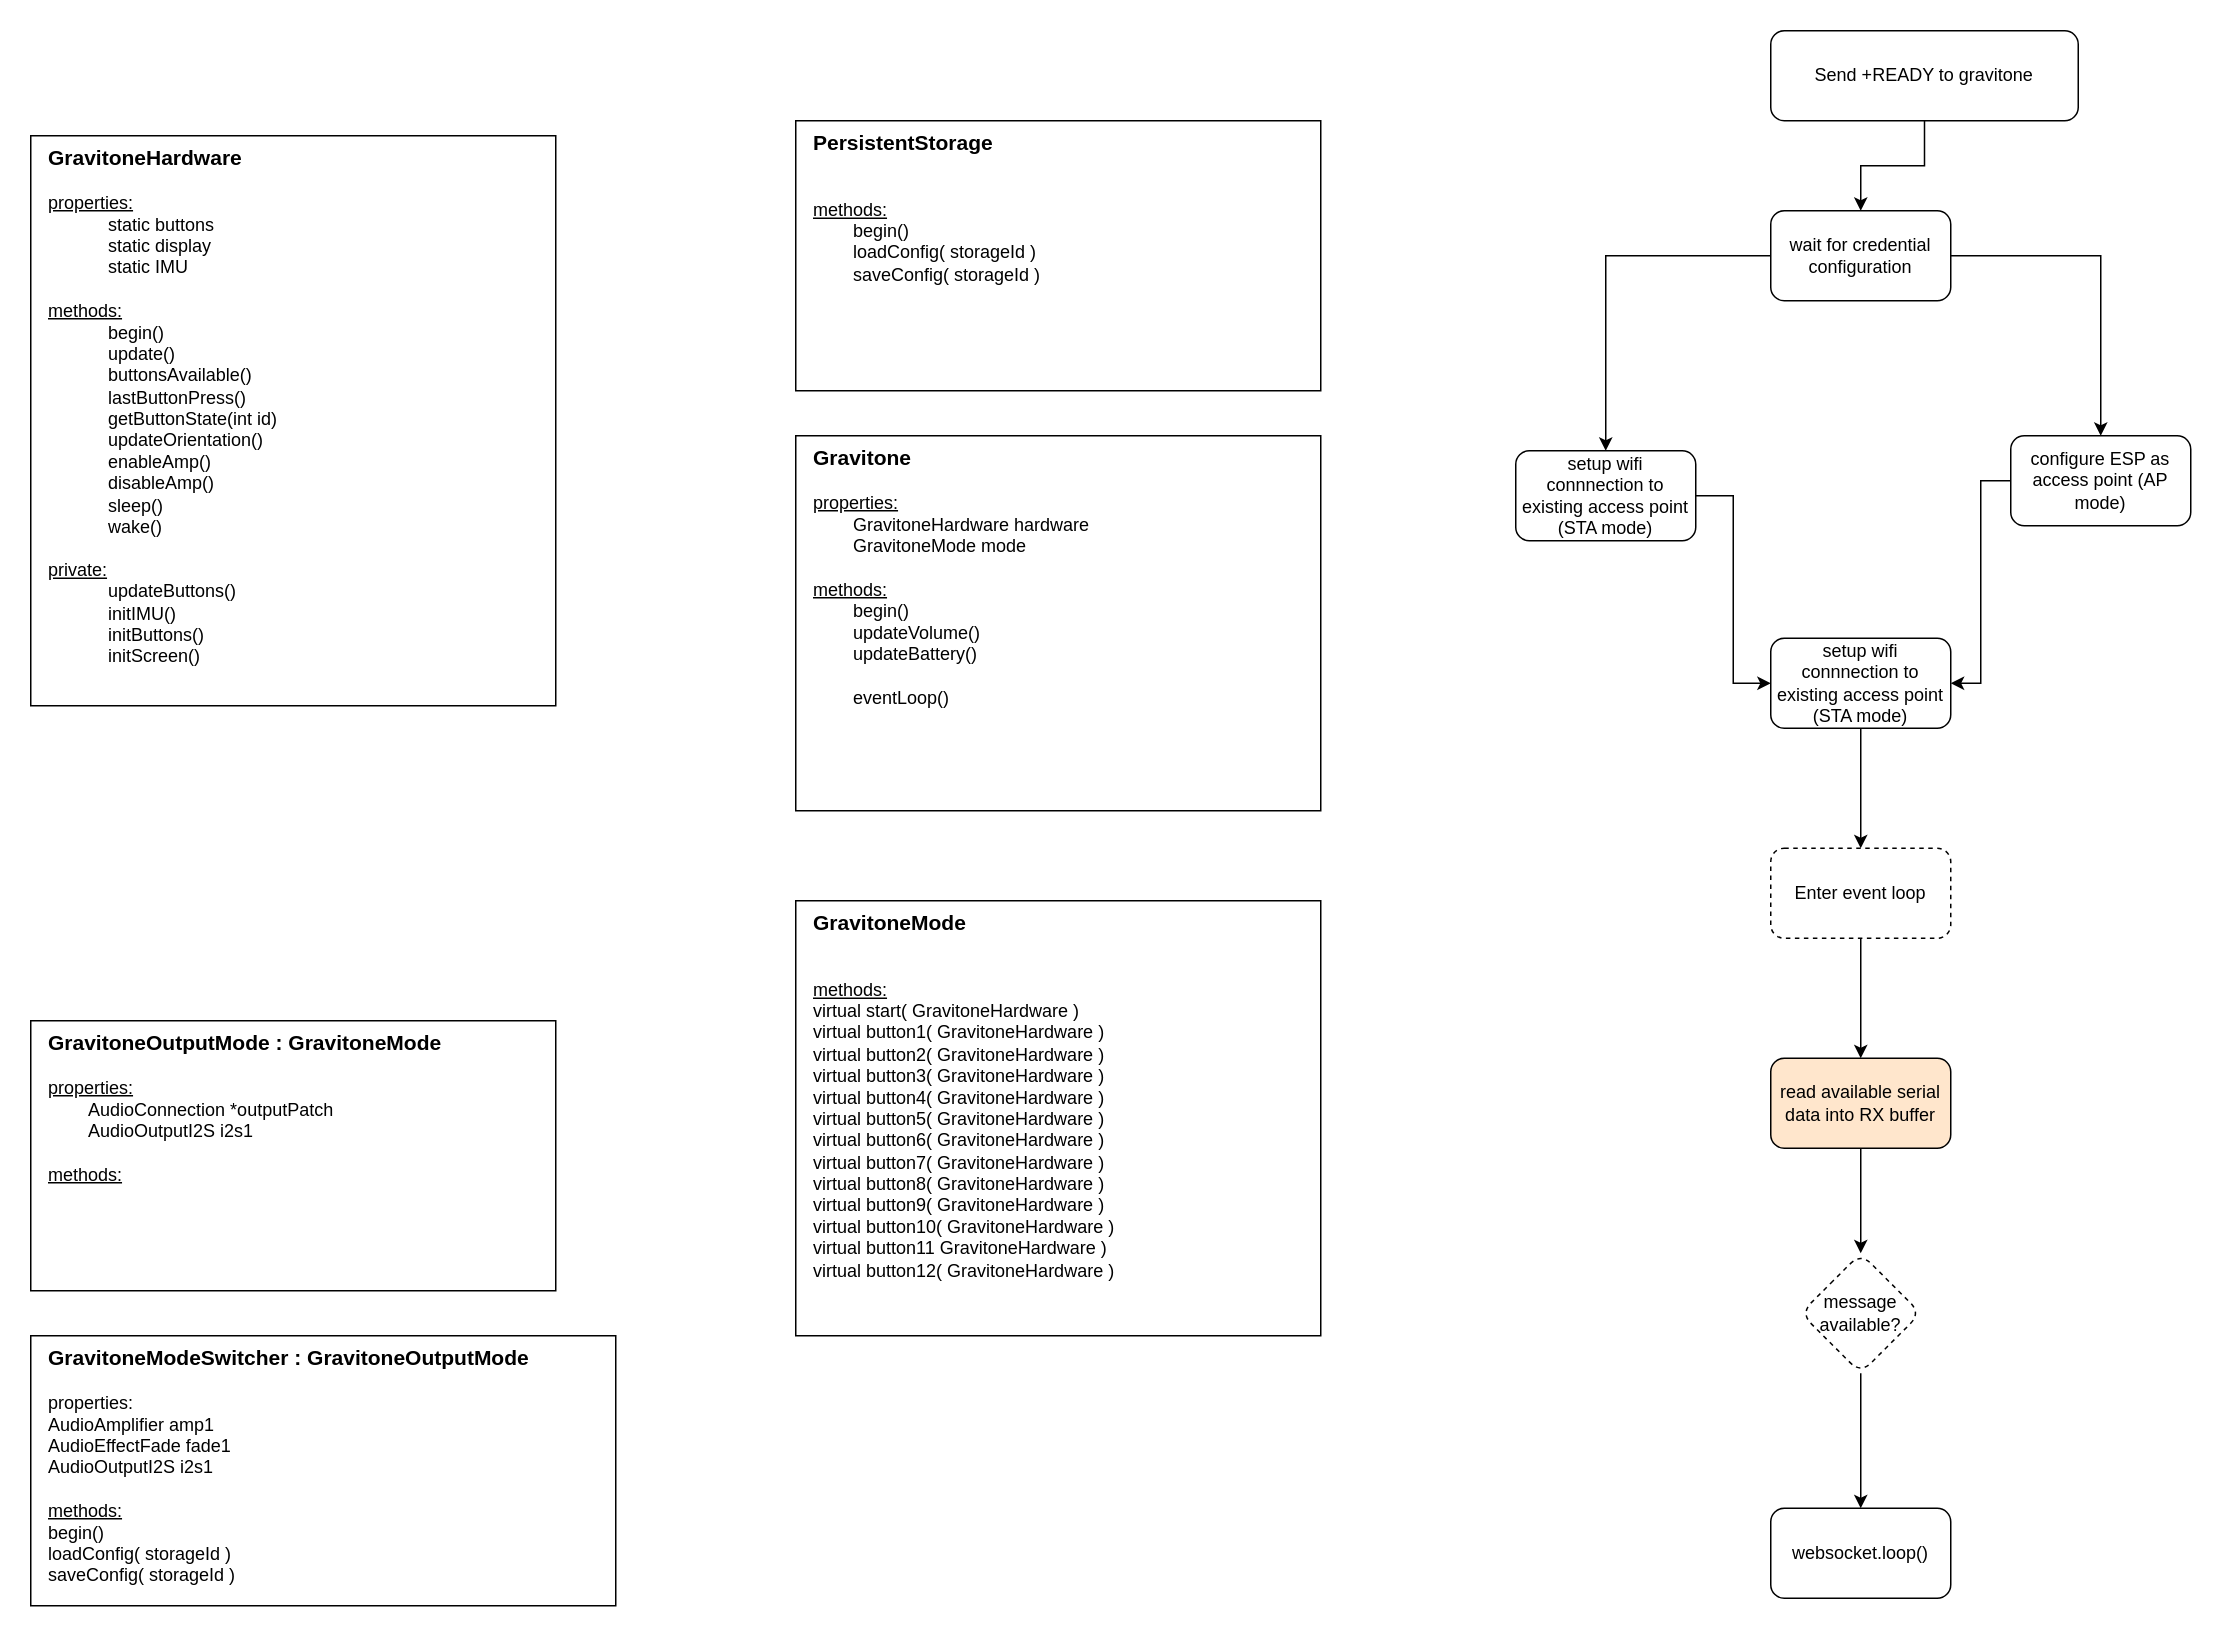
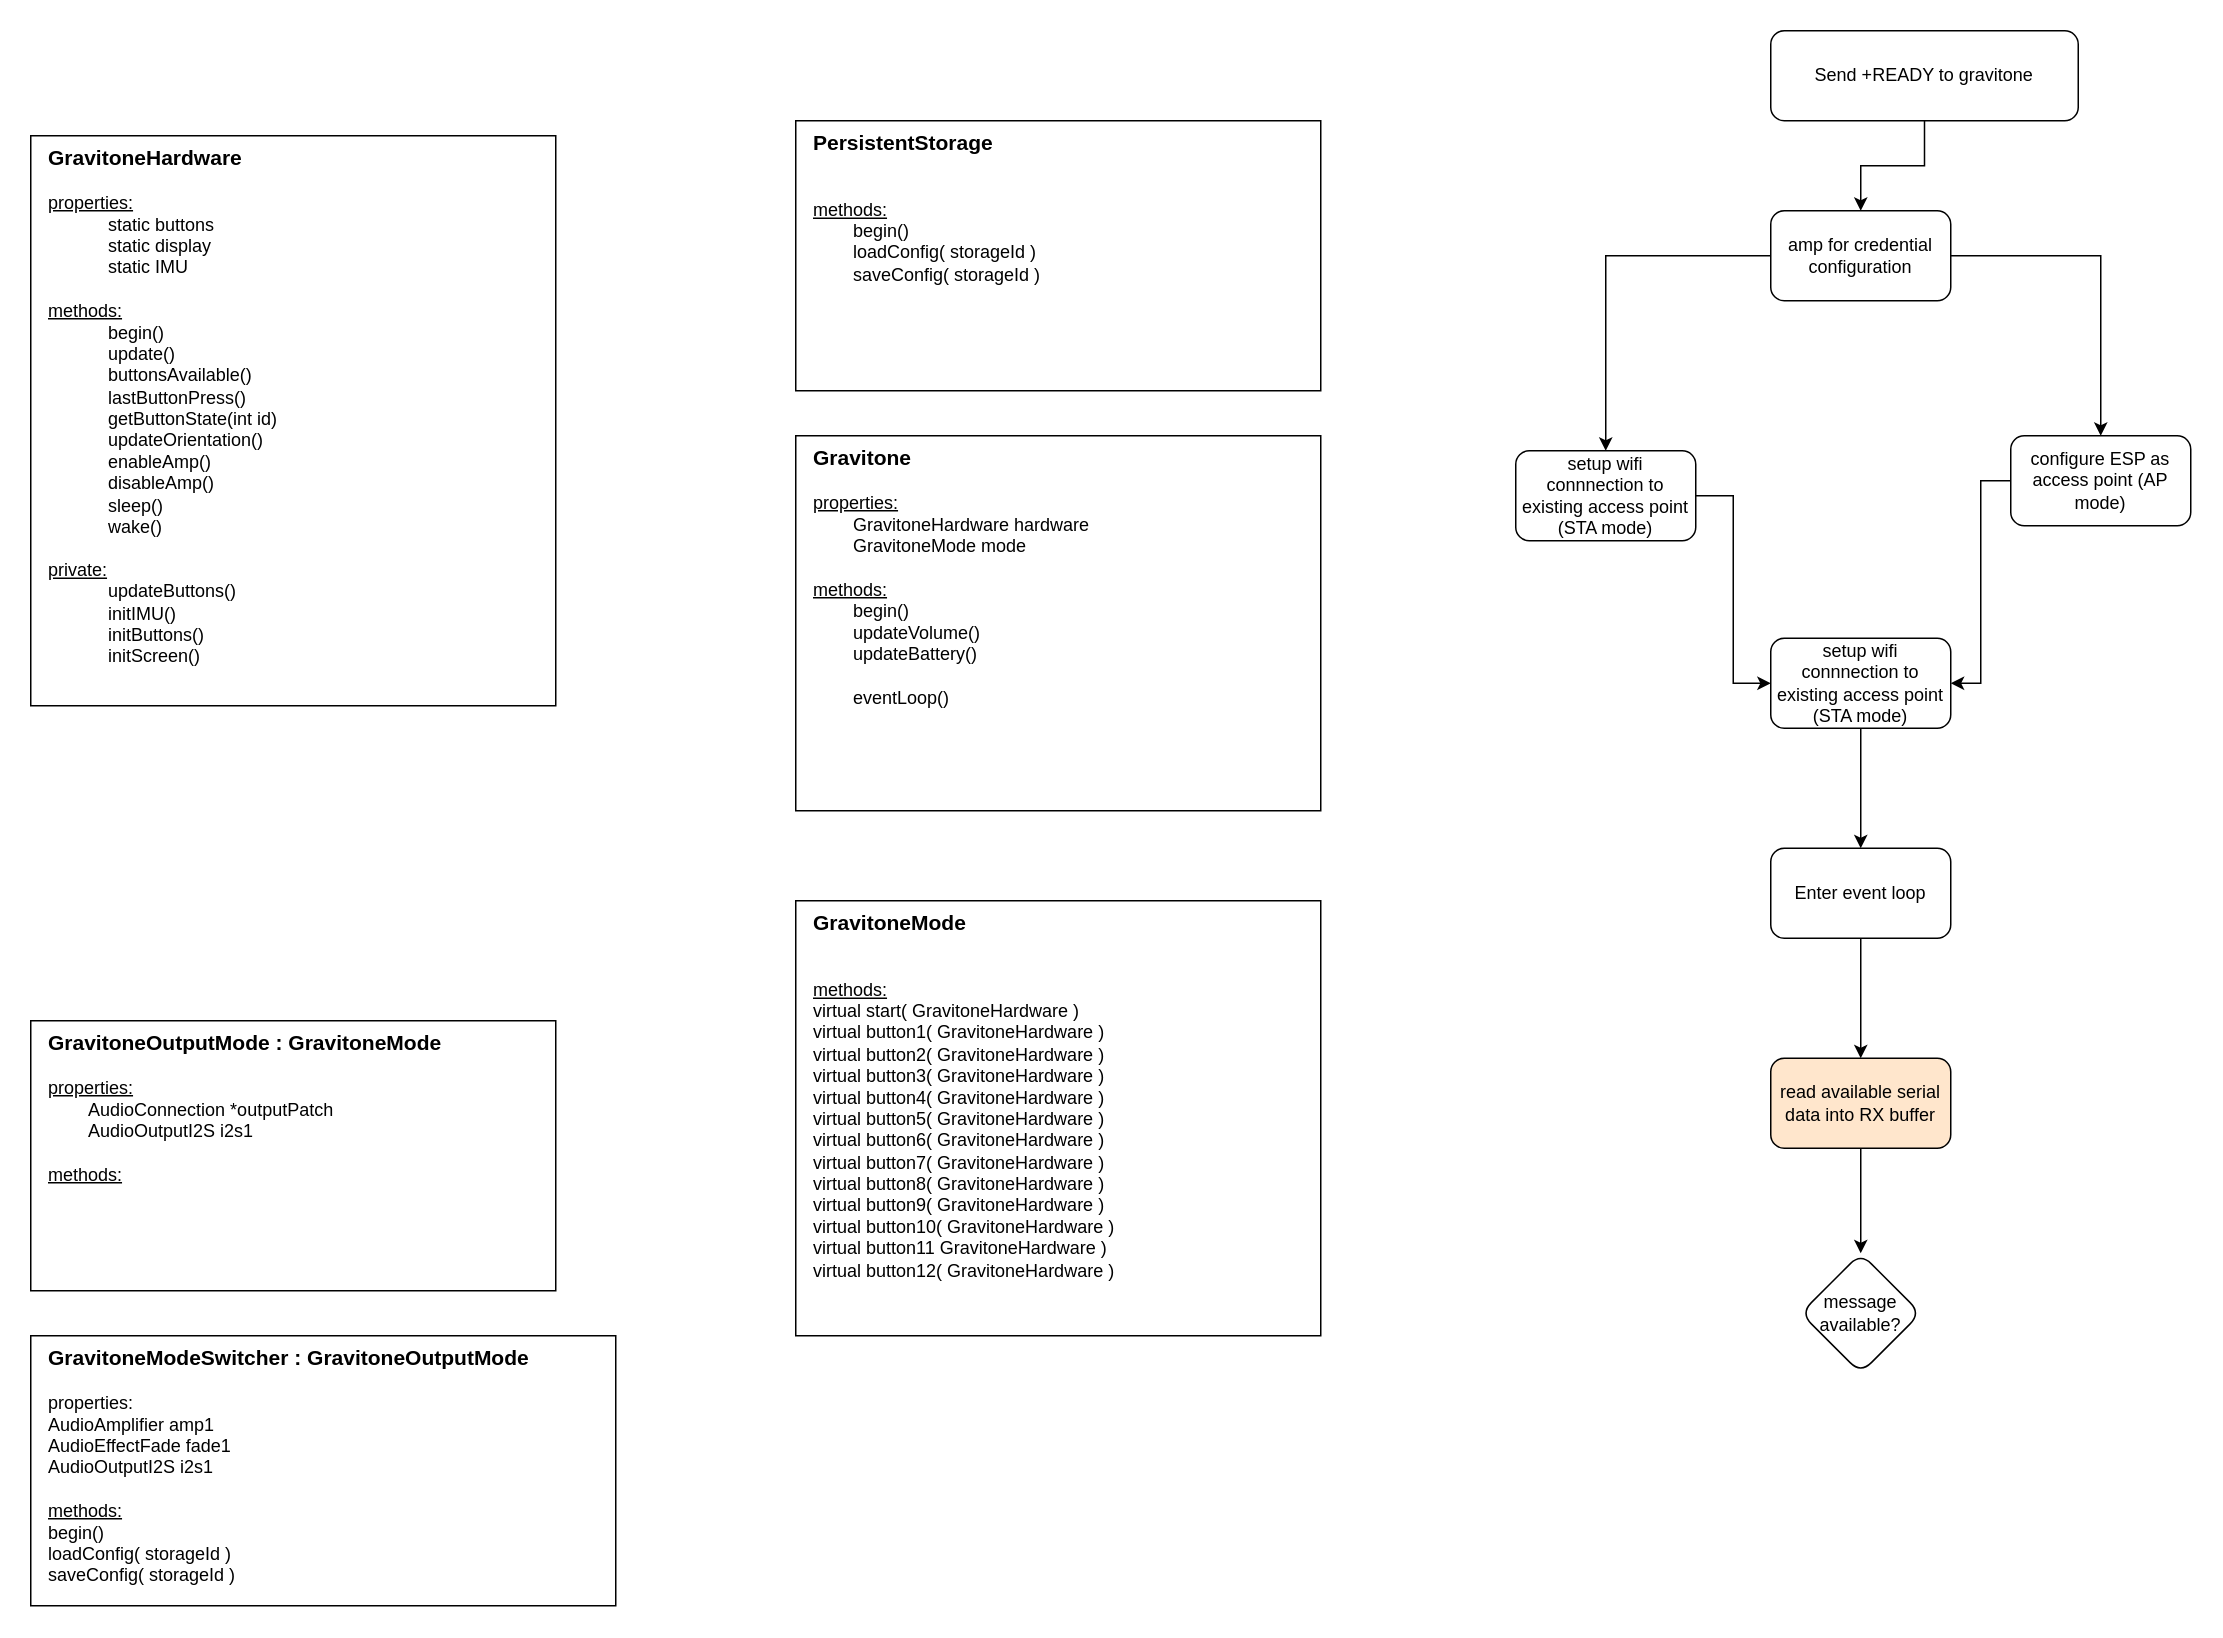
node "wait for credential configuration": label "wait for credential configuration" -> "amp for credential configuration"
node "Enter event loop": style dashed -> solid
node "message available?": style dashed -> solid
edge "message available?" -> "websocket.loop()": removed
node "websocket.loop()": removed
